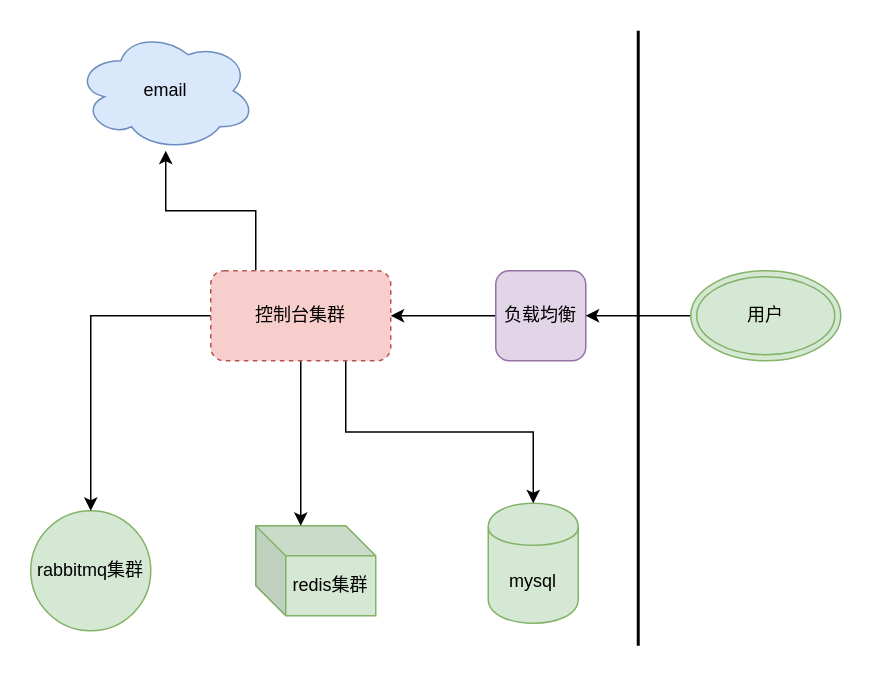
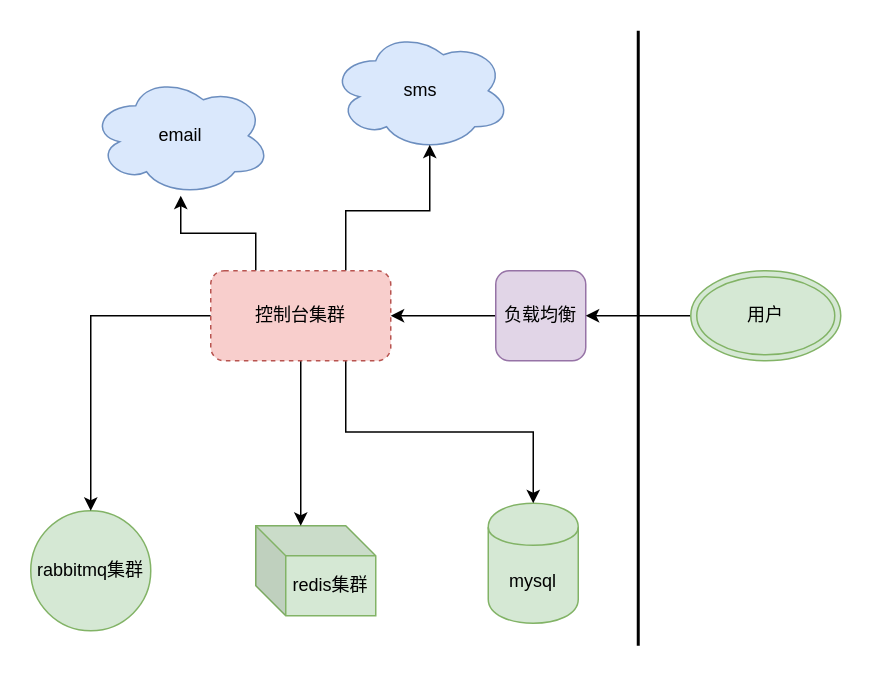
node "email": moved (166, 91) -> (181, 136)
node "sms": added
edge "控制台集群" -> "sms": added
